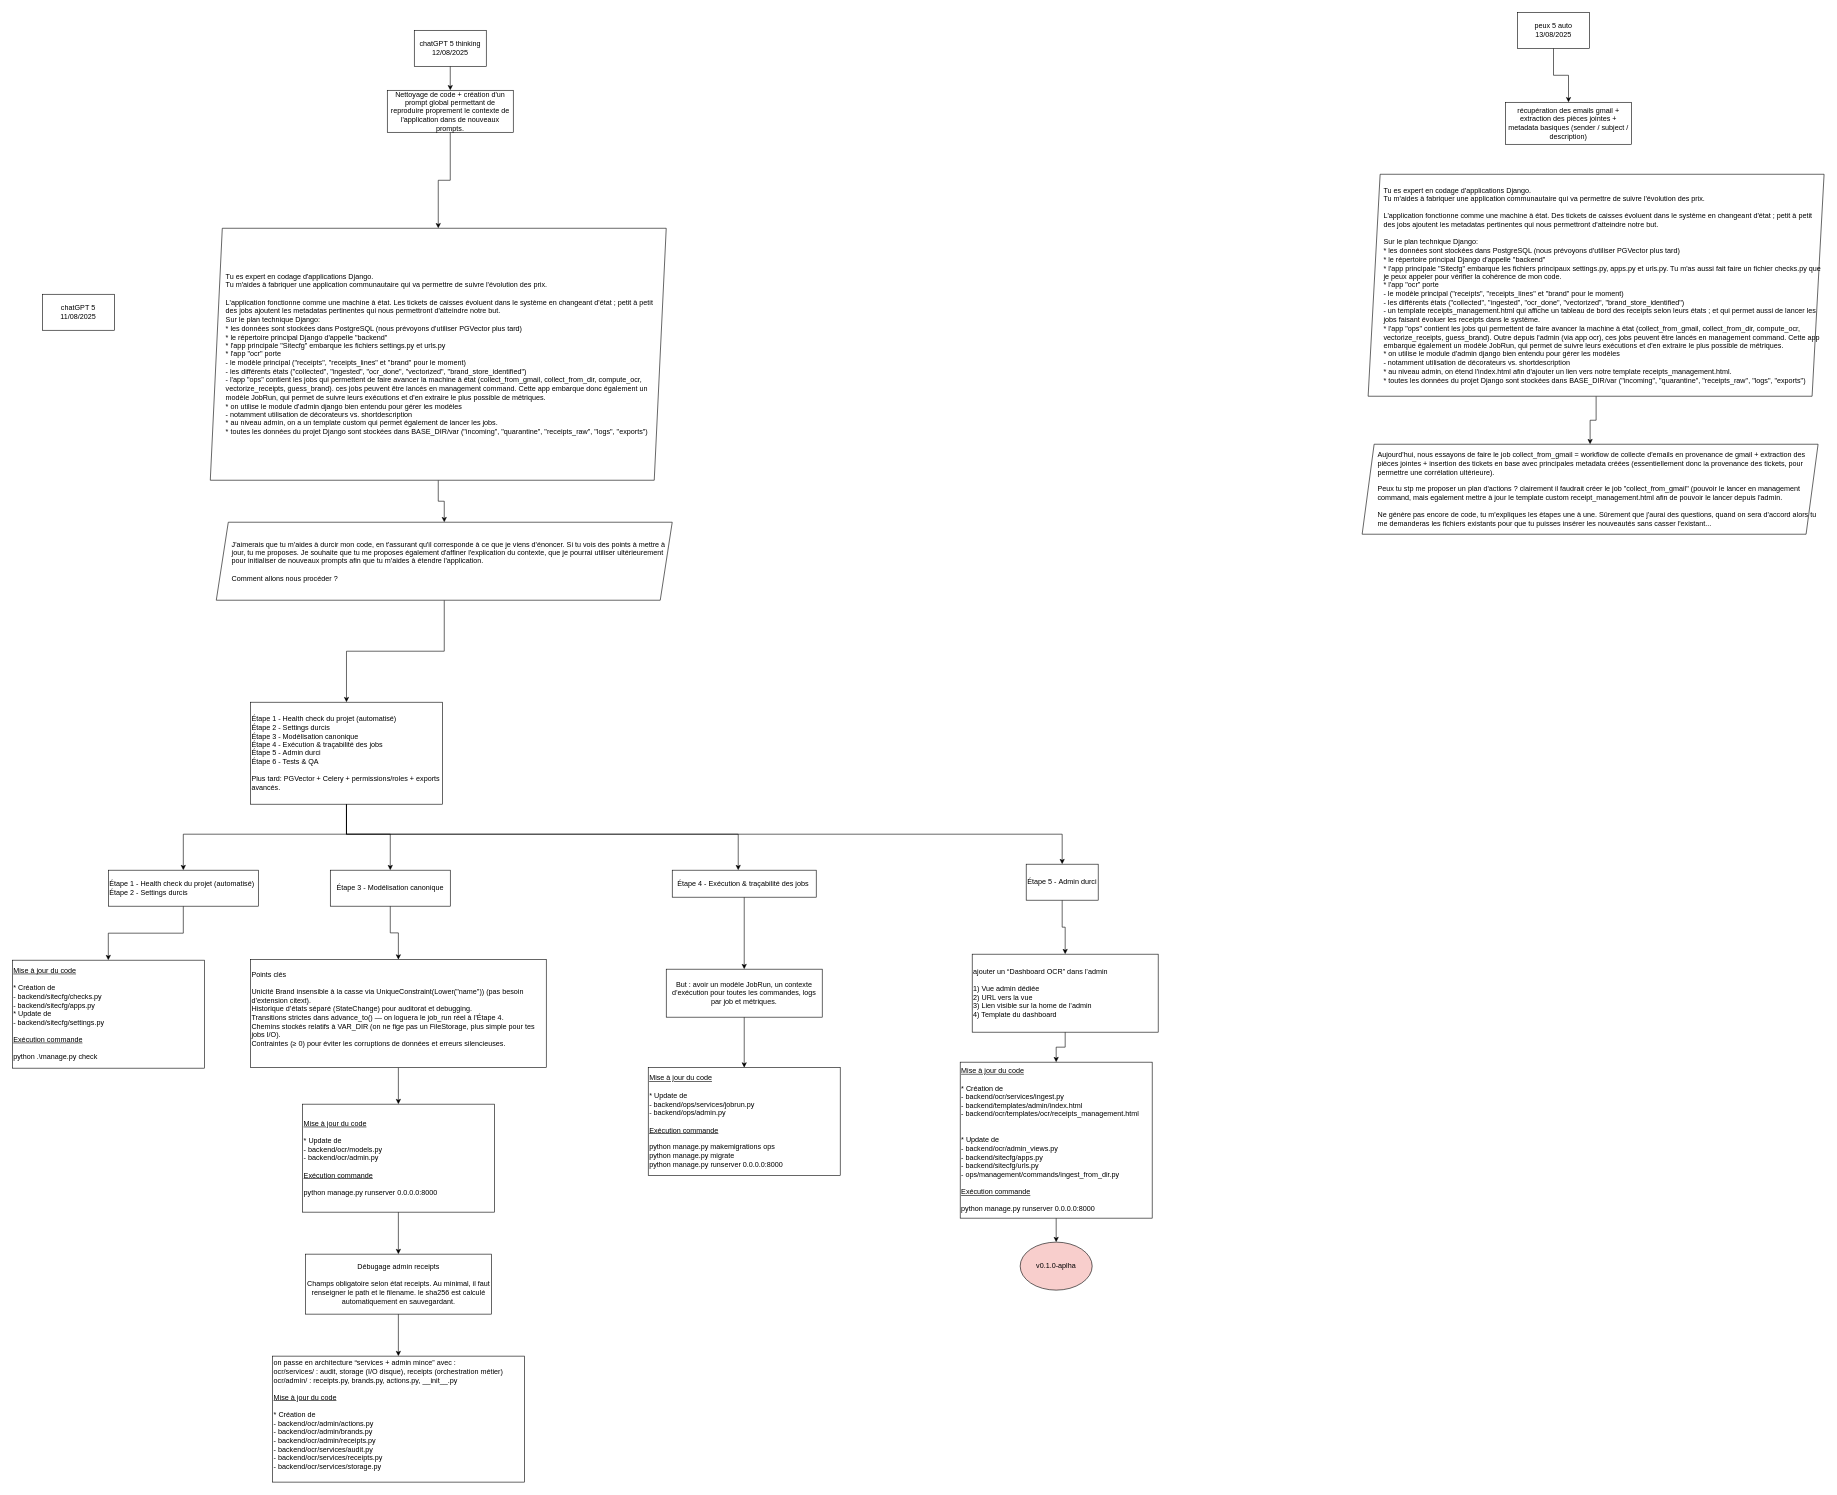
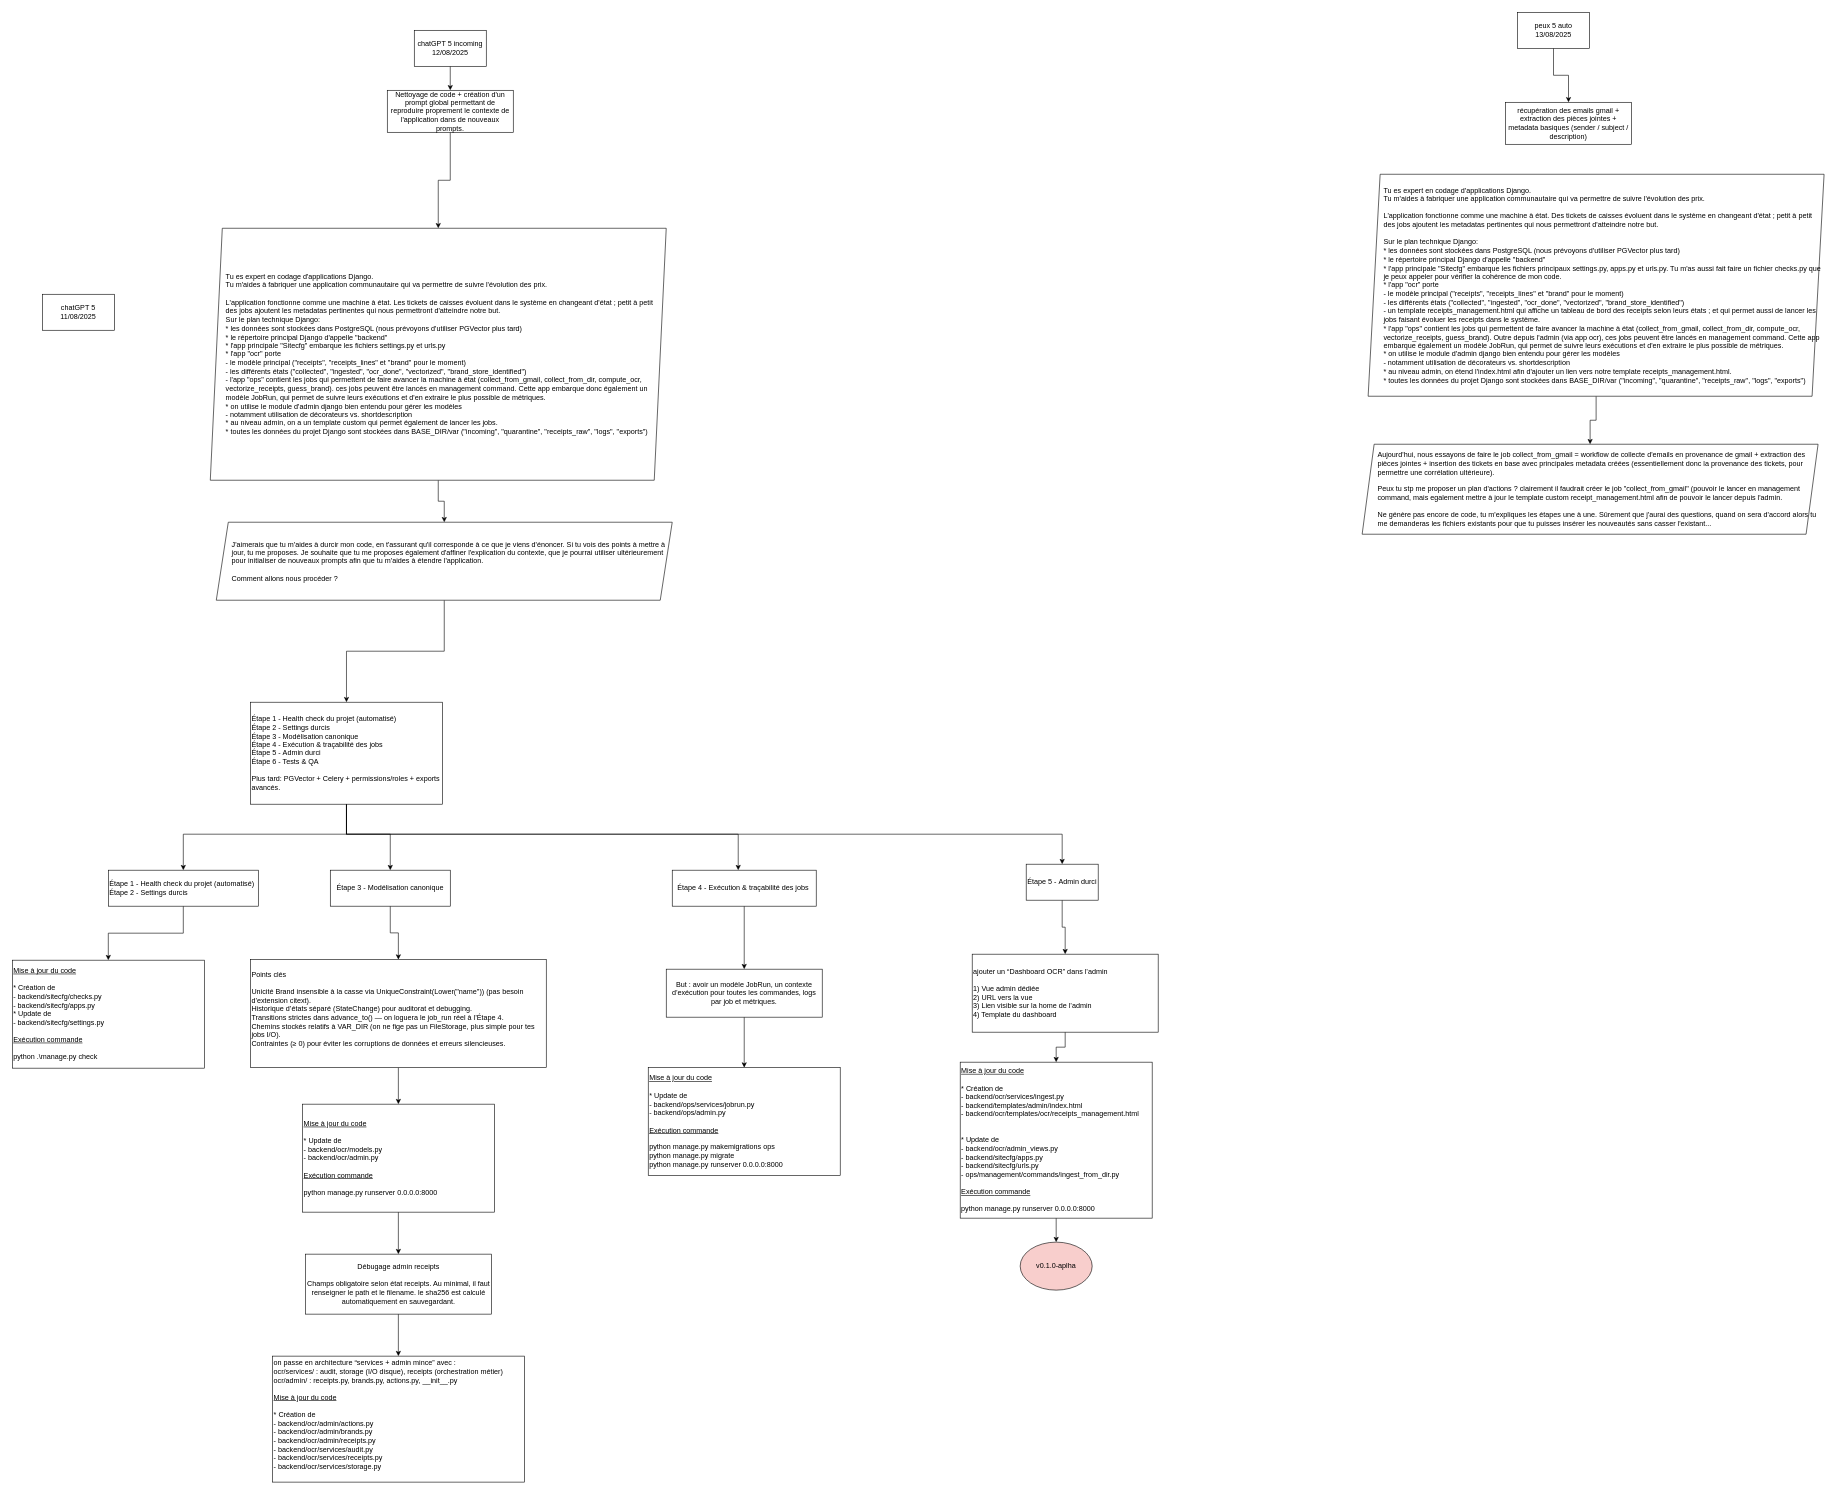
node "chatGPT 5 thinking 12/08/2025": label "chatGPT 5 thinking 12/08/2025" -> "chatGPT 5 incoming 12/08/2025"
node "Étape 4 - Exécution & traçabilité des jobs": size 144x27 -> 144x36
